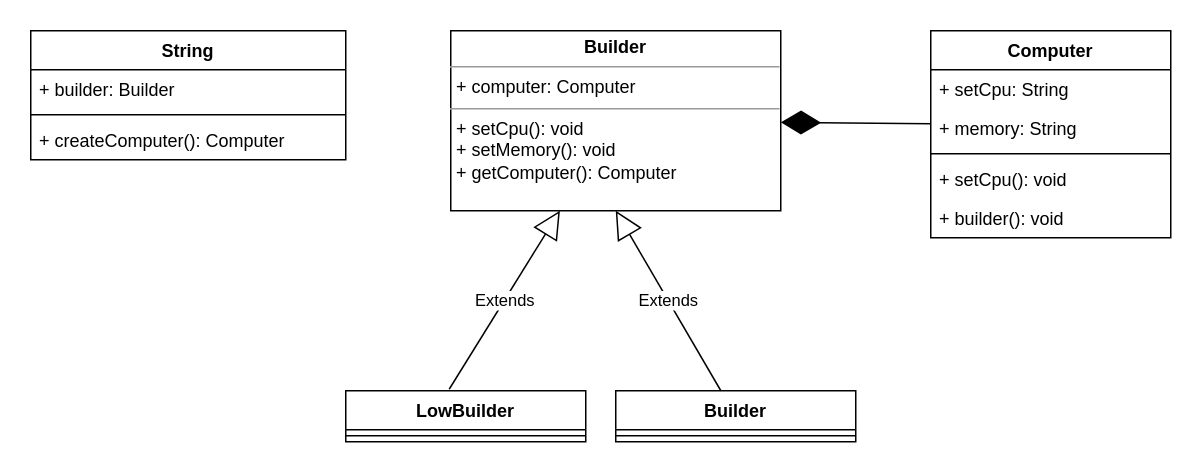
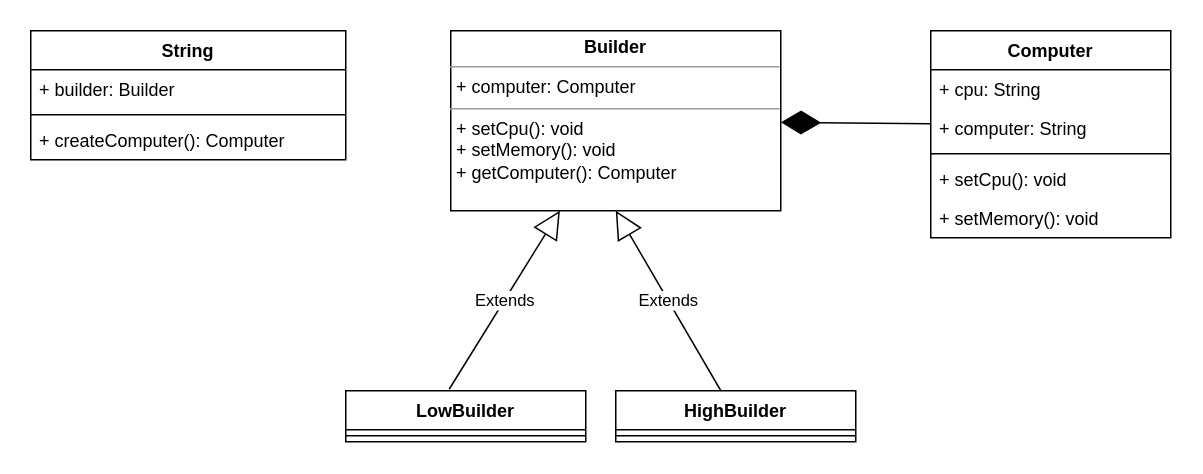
node "+ setCpu: String": label "+ setCpu: String" -> "+ cpu: String"
node "+ memory: String": label "+ memory: String" -> "+ computer: String"
node "+ builder(): void": label "+ builder(): void" -> "+ setMemory(): void"
node "Builder": label "Builder" -> "HighBuilder"
